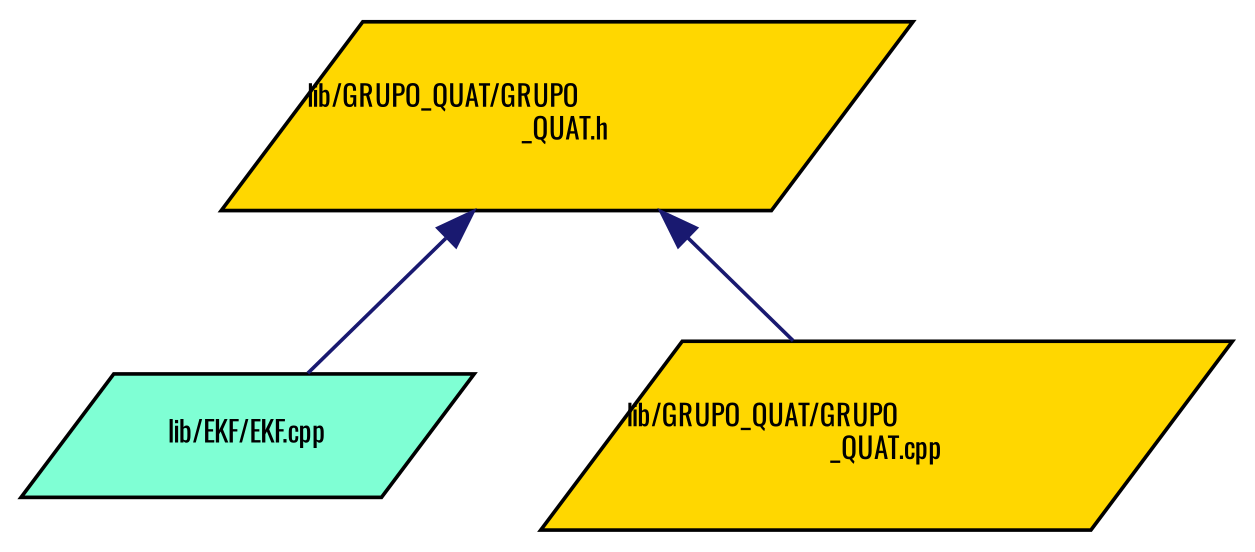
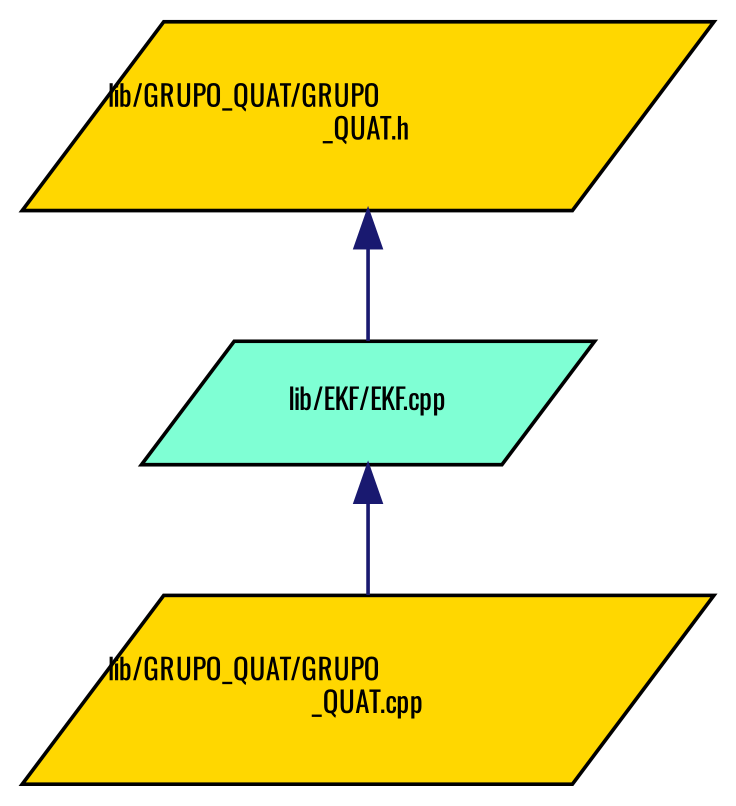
edge "lib/GRUPO_QUAT/GRUPO _QUAT.cpp" -> "lib/GRUPO_QUAT/GRUPO _QUAT.h": now "lib/GRUPO_QUAT/GRUPO _QUAT.cpp" -> "lib/EKF/EKF.cpp"
